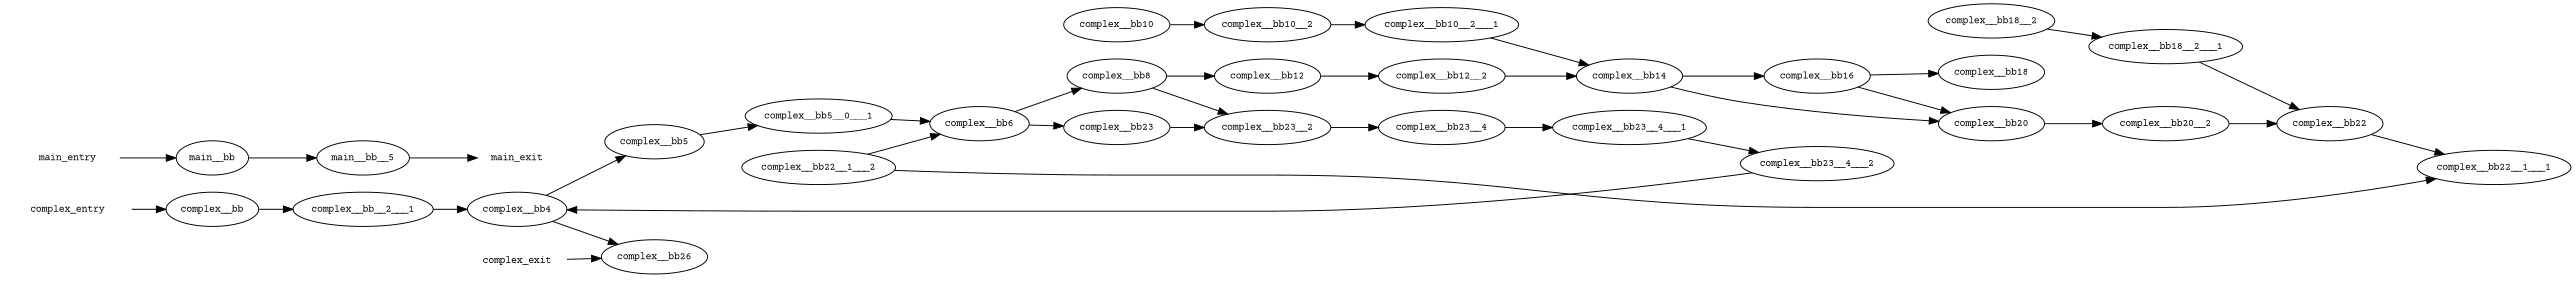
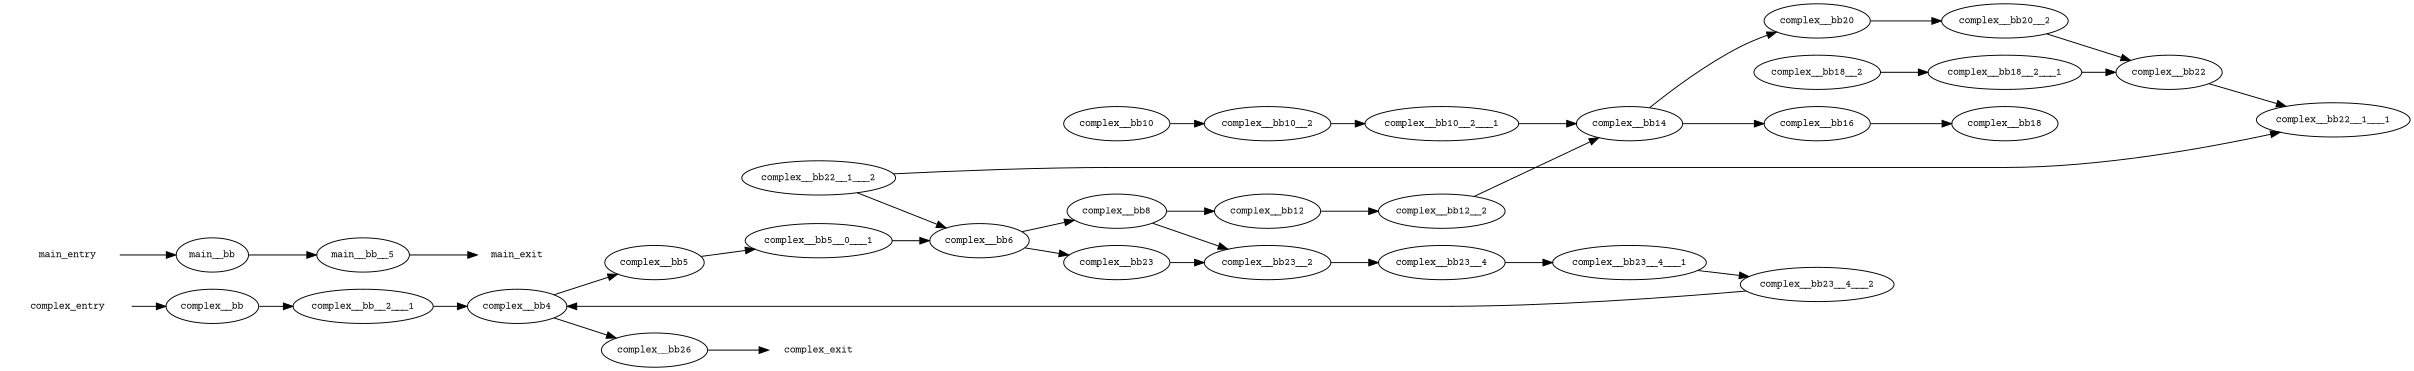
edge "complex__bb16" -> "complex__bb20": removed
edge "complex_exit" -> "complex__bb26": reversed
